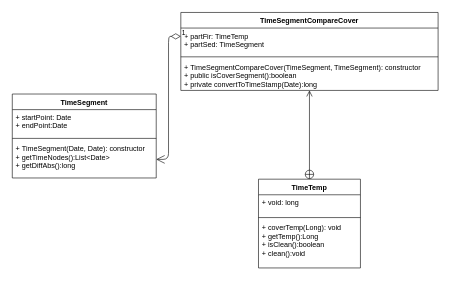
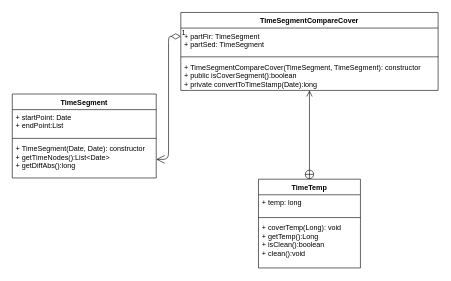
node "+ partFir: TimeTemp + partSed: TimeSegment": label "+ partFir: TimeTemp + partSed: TimeSegment" -> "+ partFir: TimeSegment + partSed: TimeSegment"
node "+ startPoint: Date + endPoint:Date": label "+ startPoint: Date + endPoint:Date" -> "+ startPoint: Date + endPoint:List"
node "+ void: long": label "+ void: long" -> "+ temp: long"
